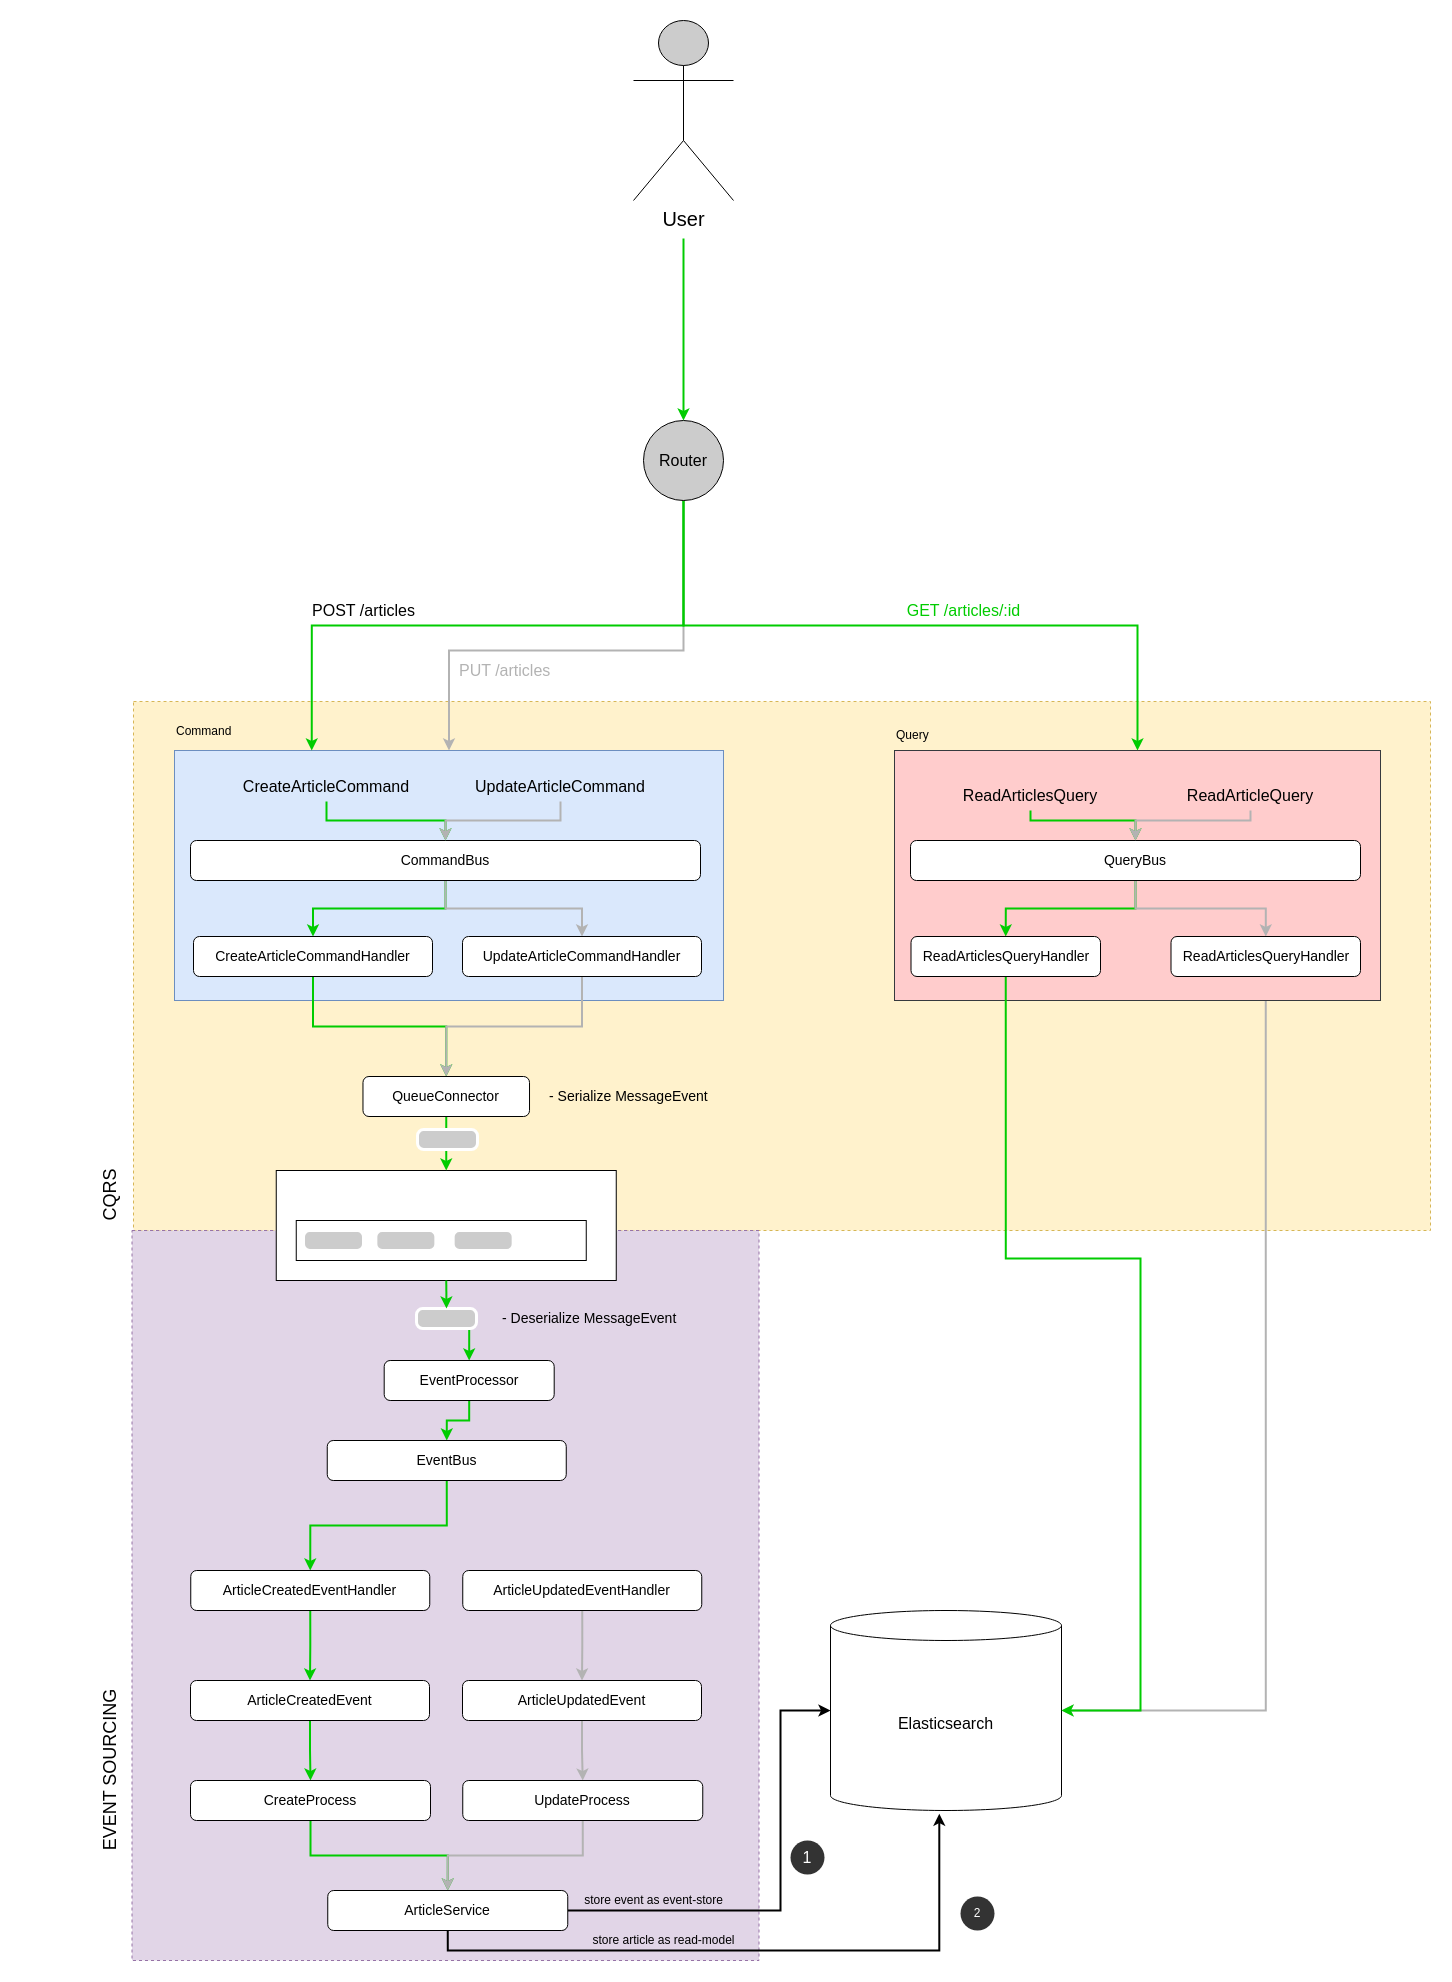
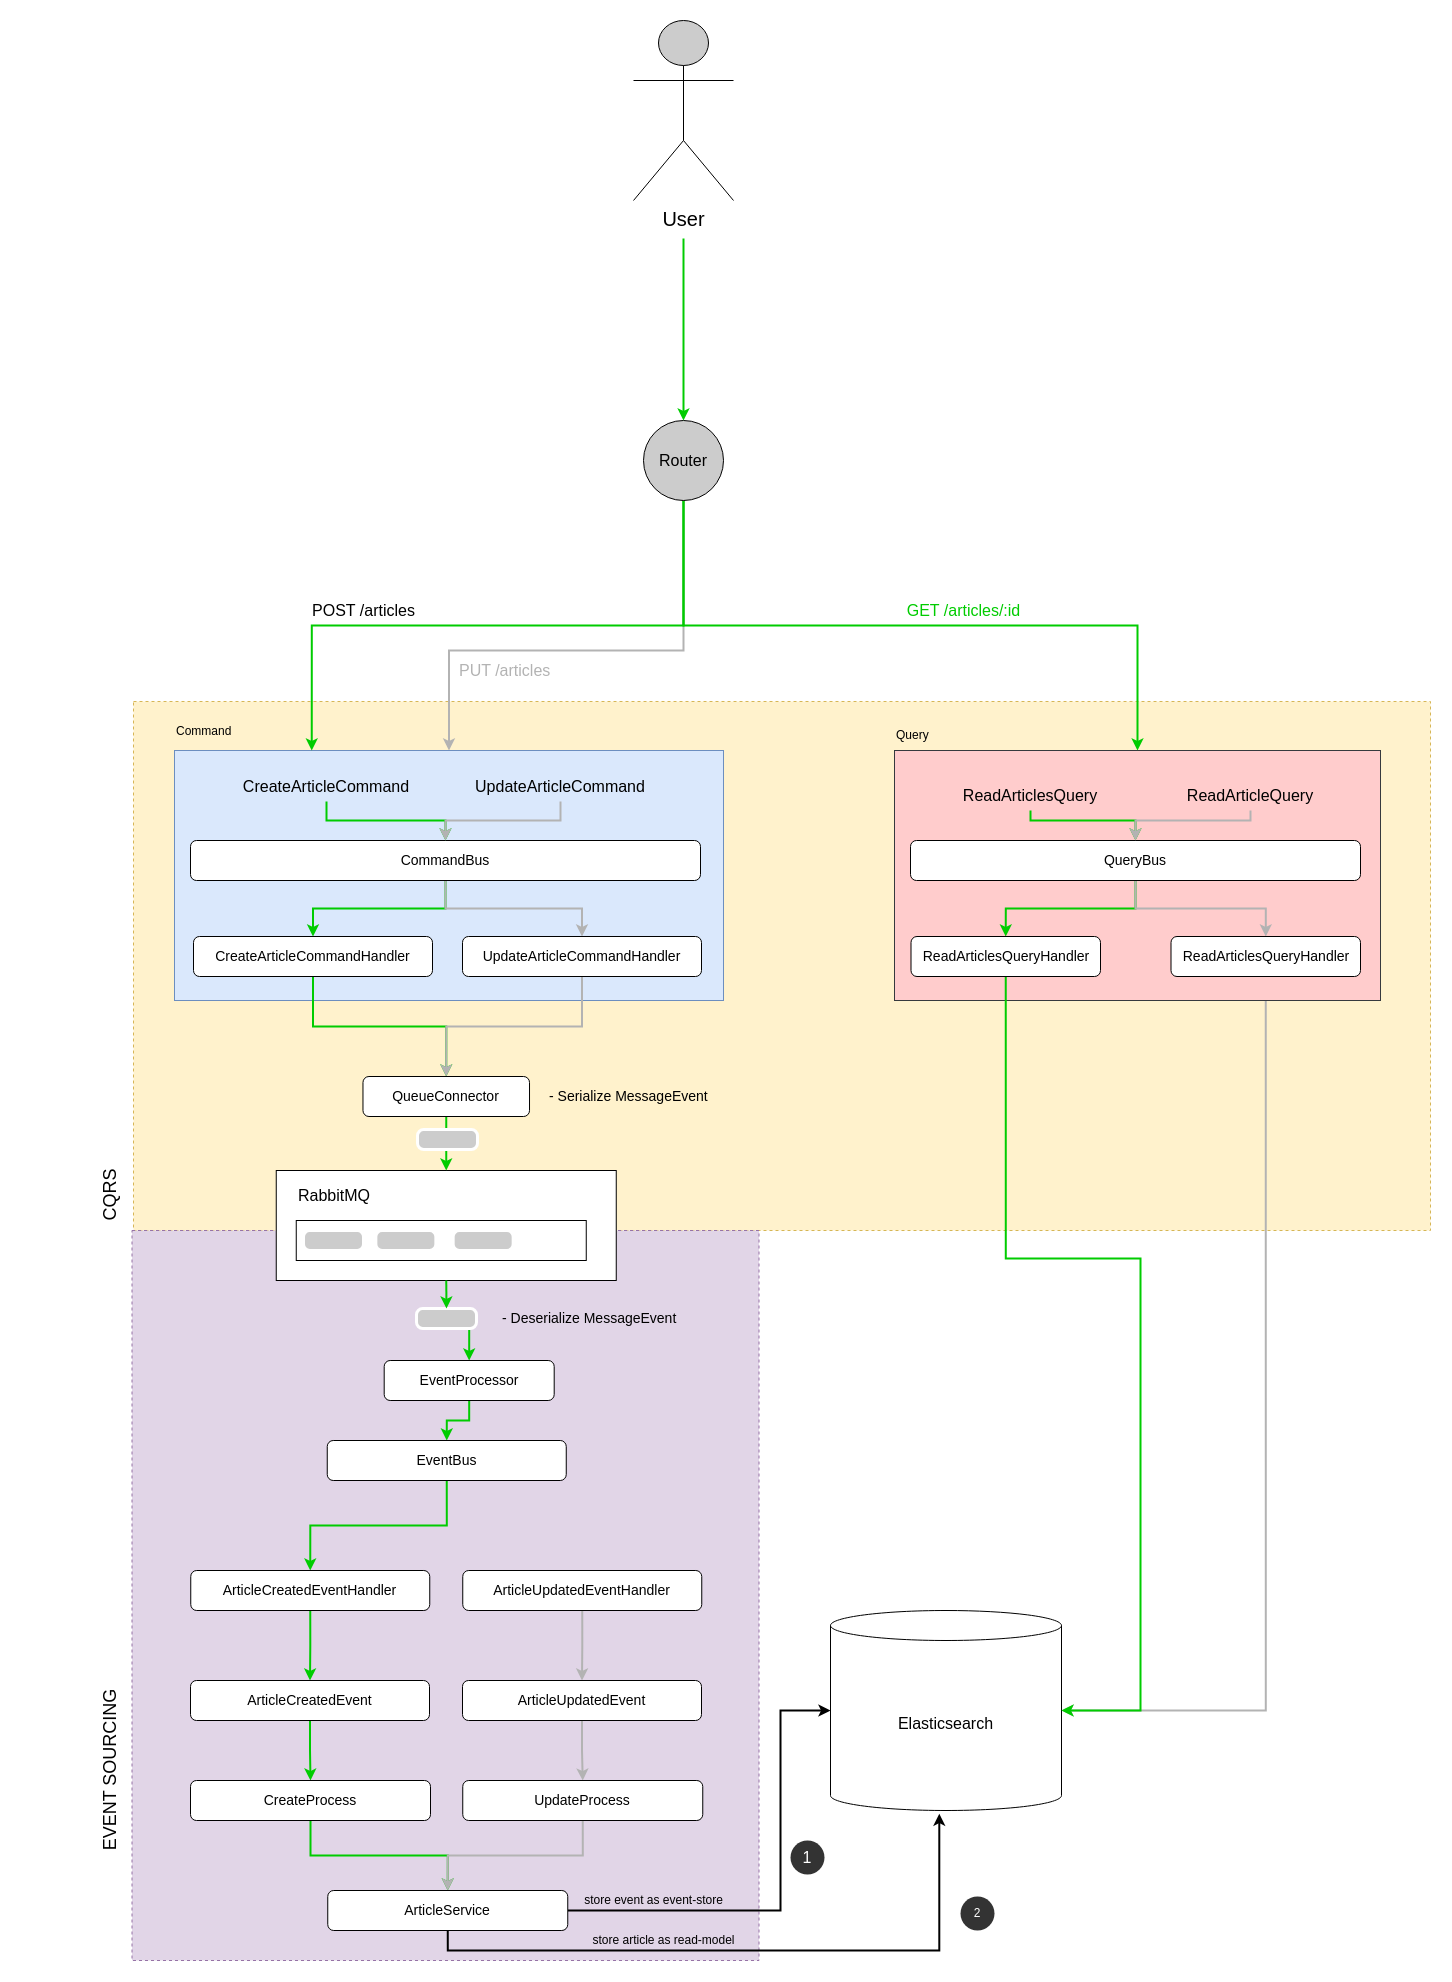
node "RabbitMQ": added
